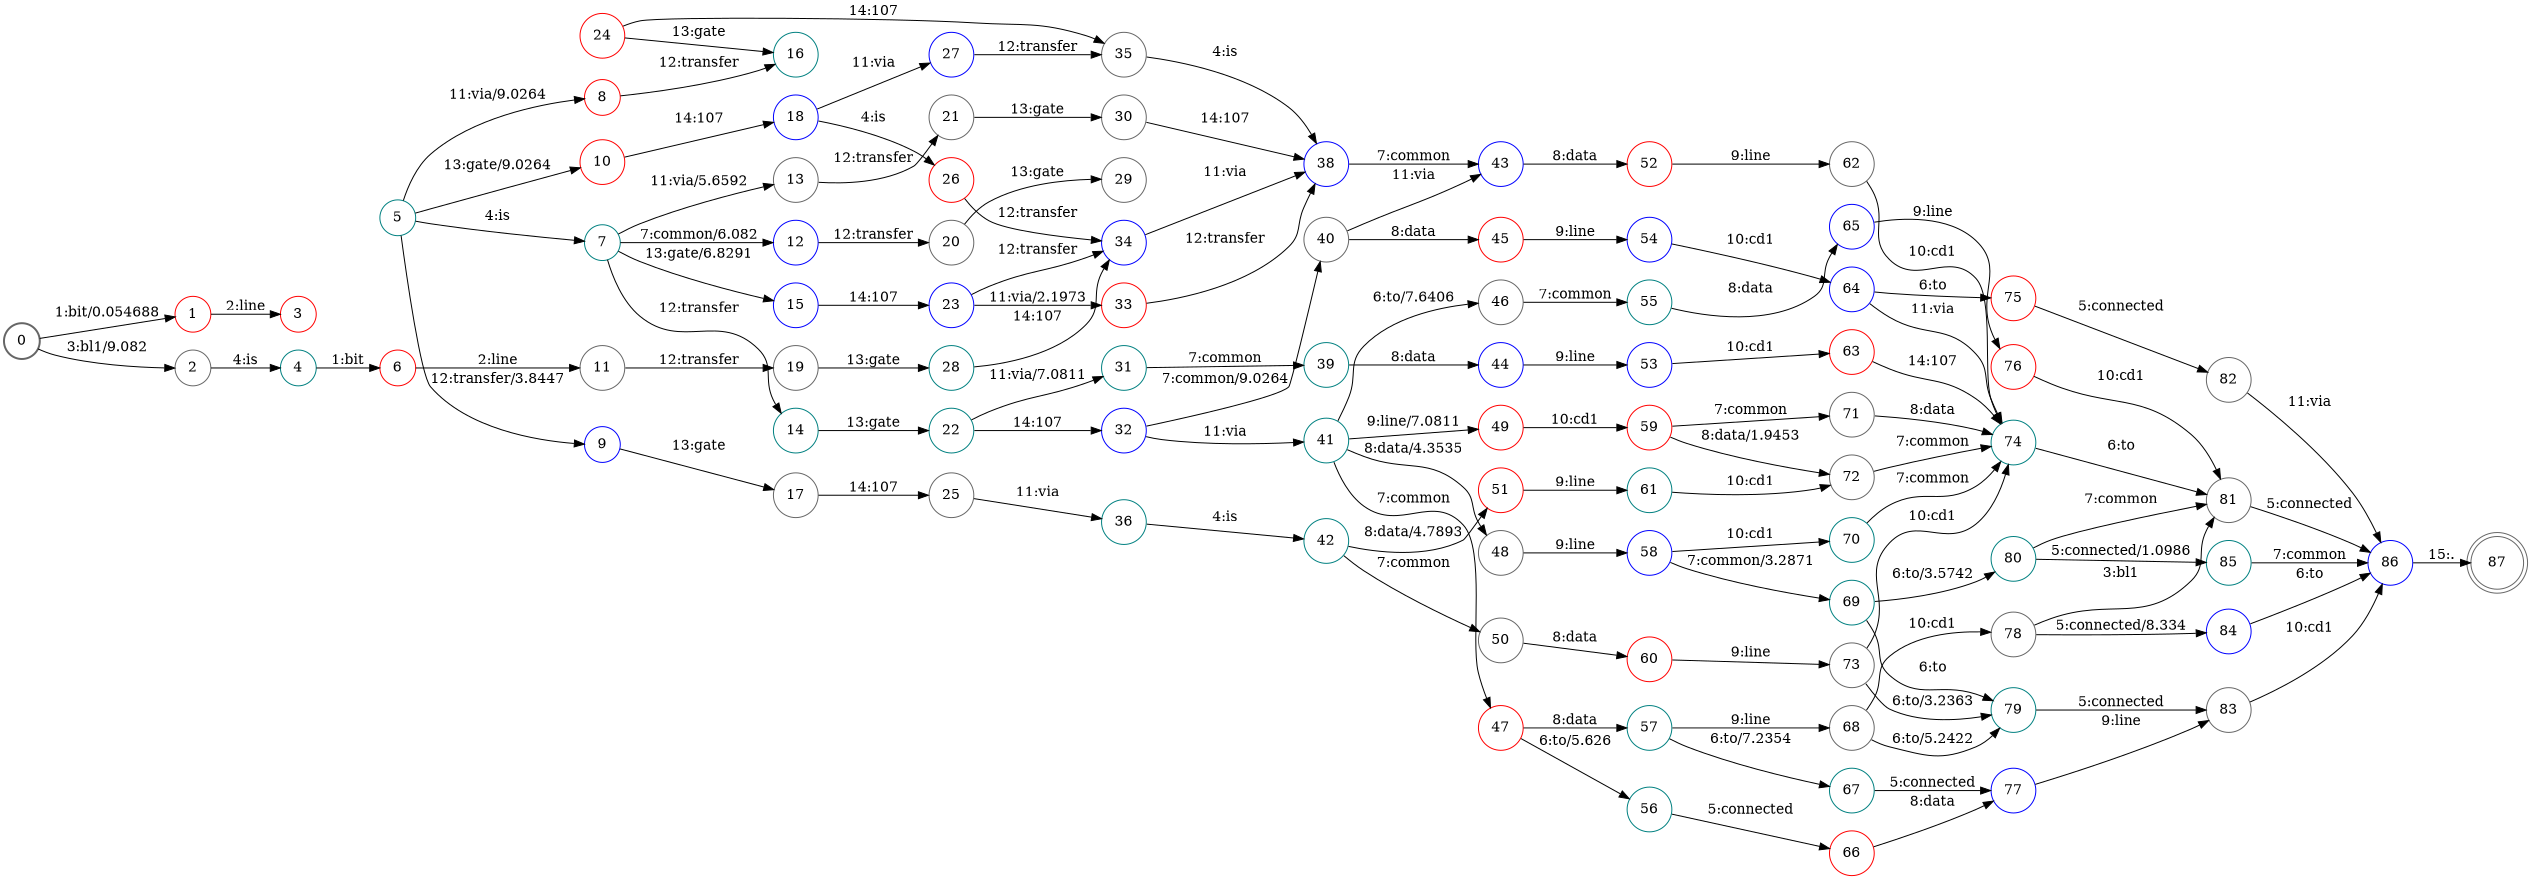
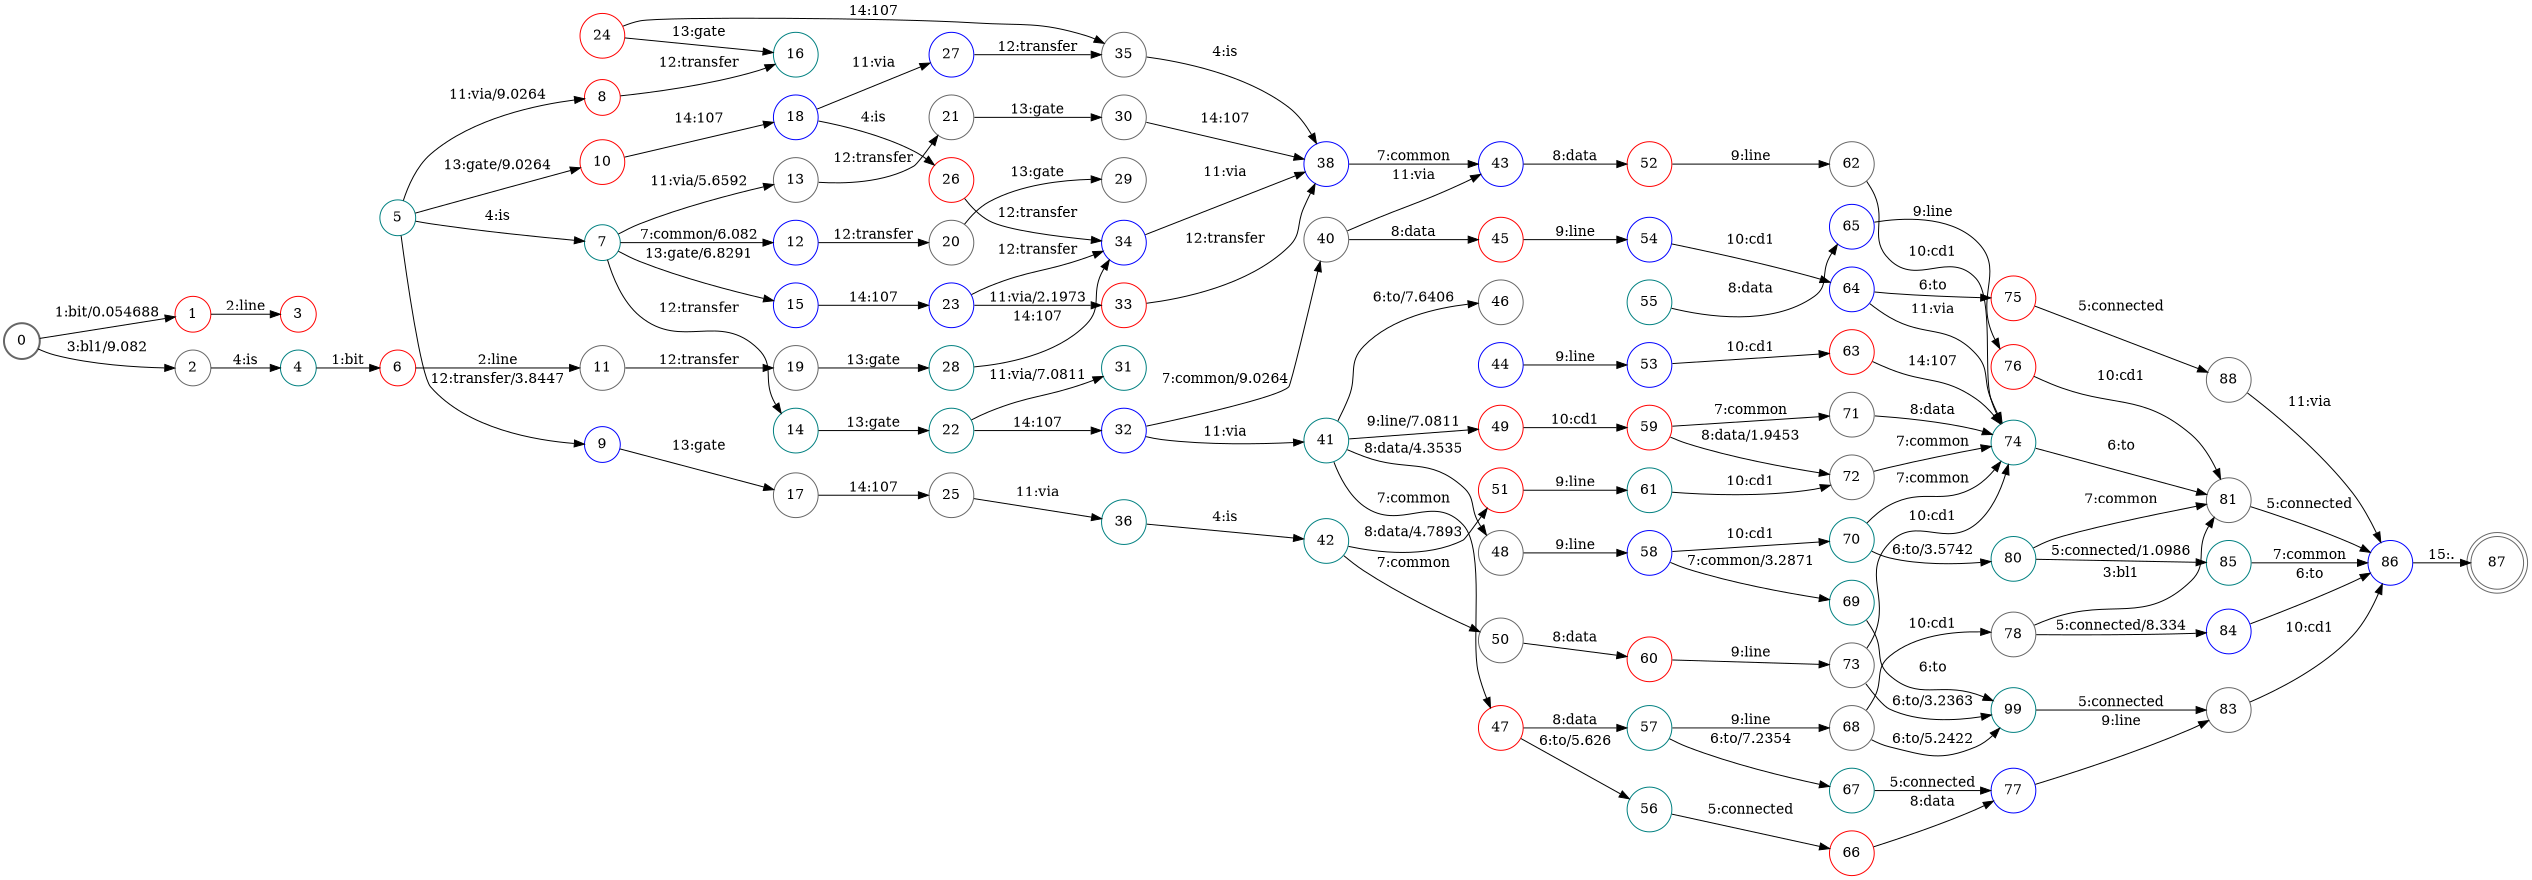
edge "46" -> "55": removed, label "7:common"
node "39": removed
node "82": label "82" -> "88"
edge "69" -> "80": now "70" -> "80"
node "79": label "79" -> "99"
